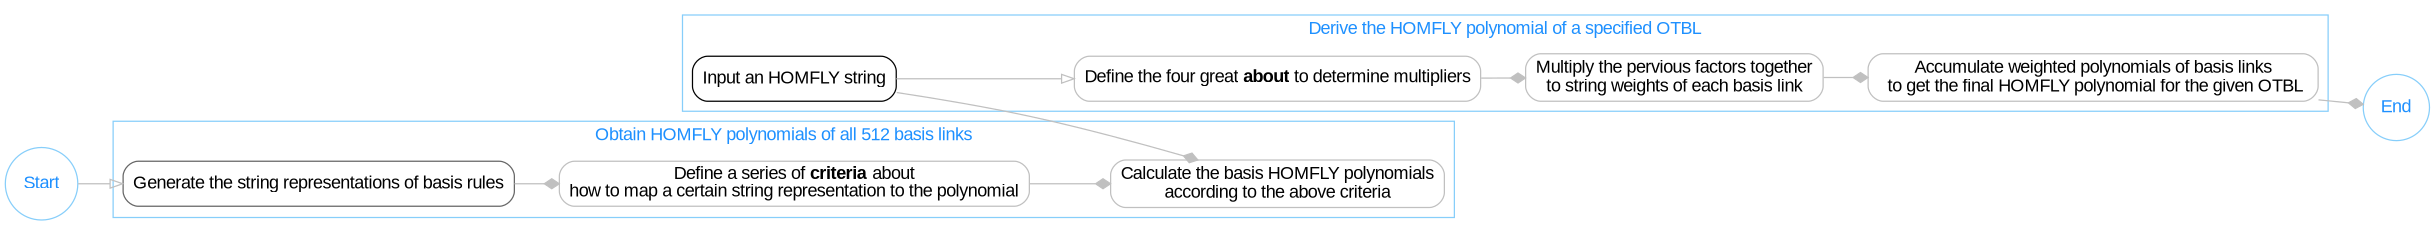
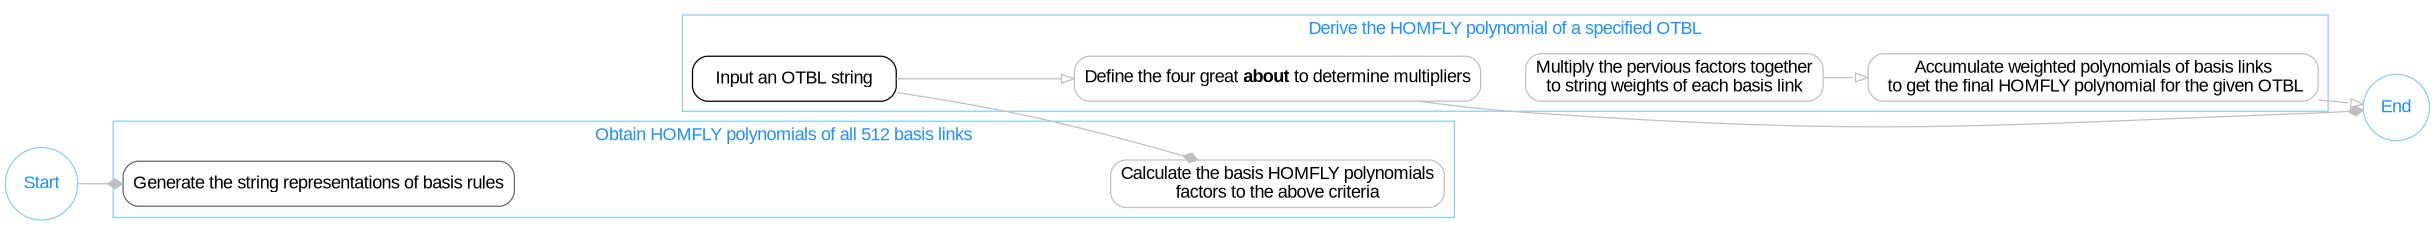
edge "Define the four great" -> "Multiply the pervious factors together": now "Define the four great" -> "End"
edge "Multiply the pervious factors together" -> "Accumulate weighted polynomials of basis links": arrowhead diamond -> onormal
node "Input an HOMFLY string": label "Input an HOMFLY string" -> "Input an OTBL string"
edge "Accumulate weighted polynomials of basis links" -> "End": arrowhead diamond -> onormal
edge "Start" -> "Generate the string representations of basis rules": arrowhead onormal -> diamond
node "Define a series of": removed
node "Calculate the basis HOMFLY polynomials": text "according to the above criteria" -> "factors to the above criteria"
